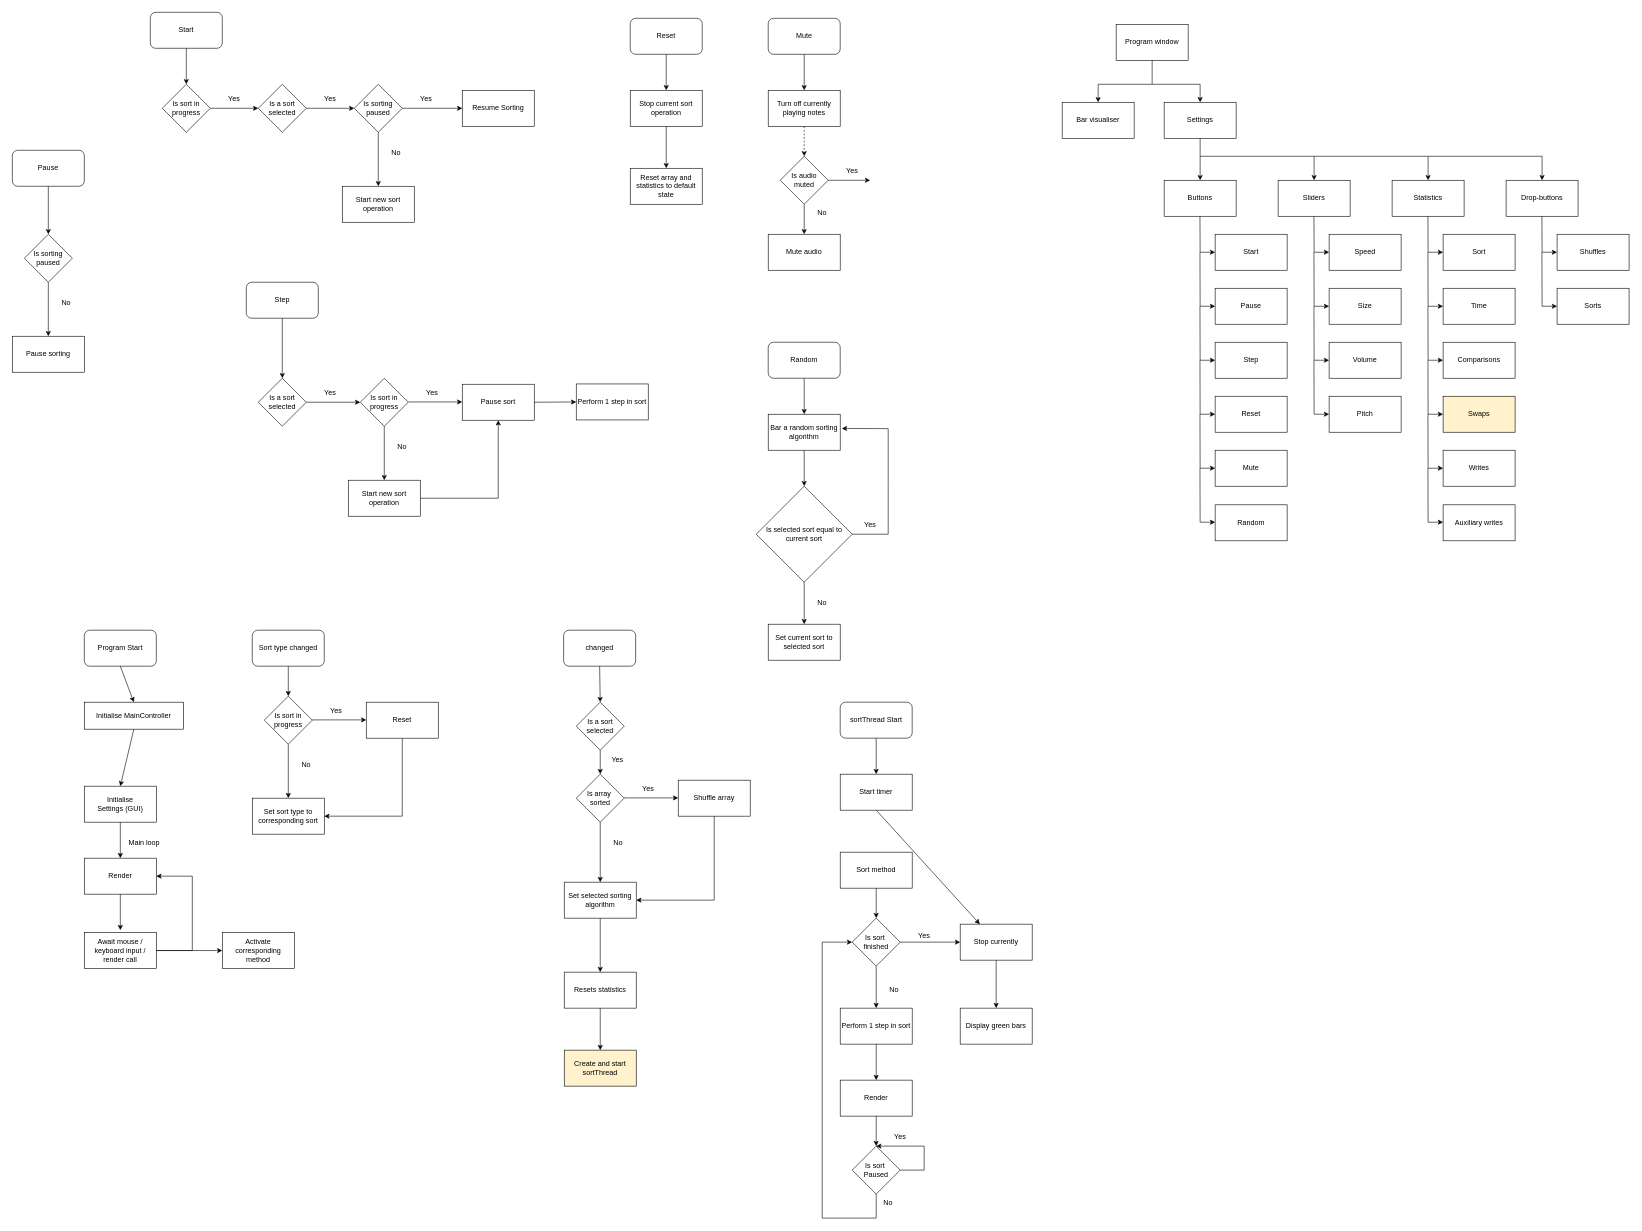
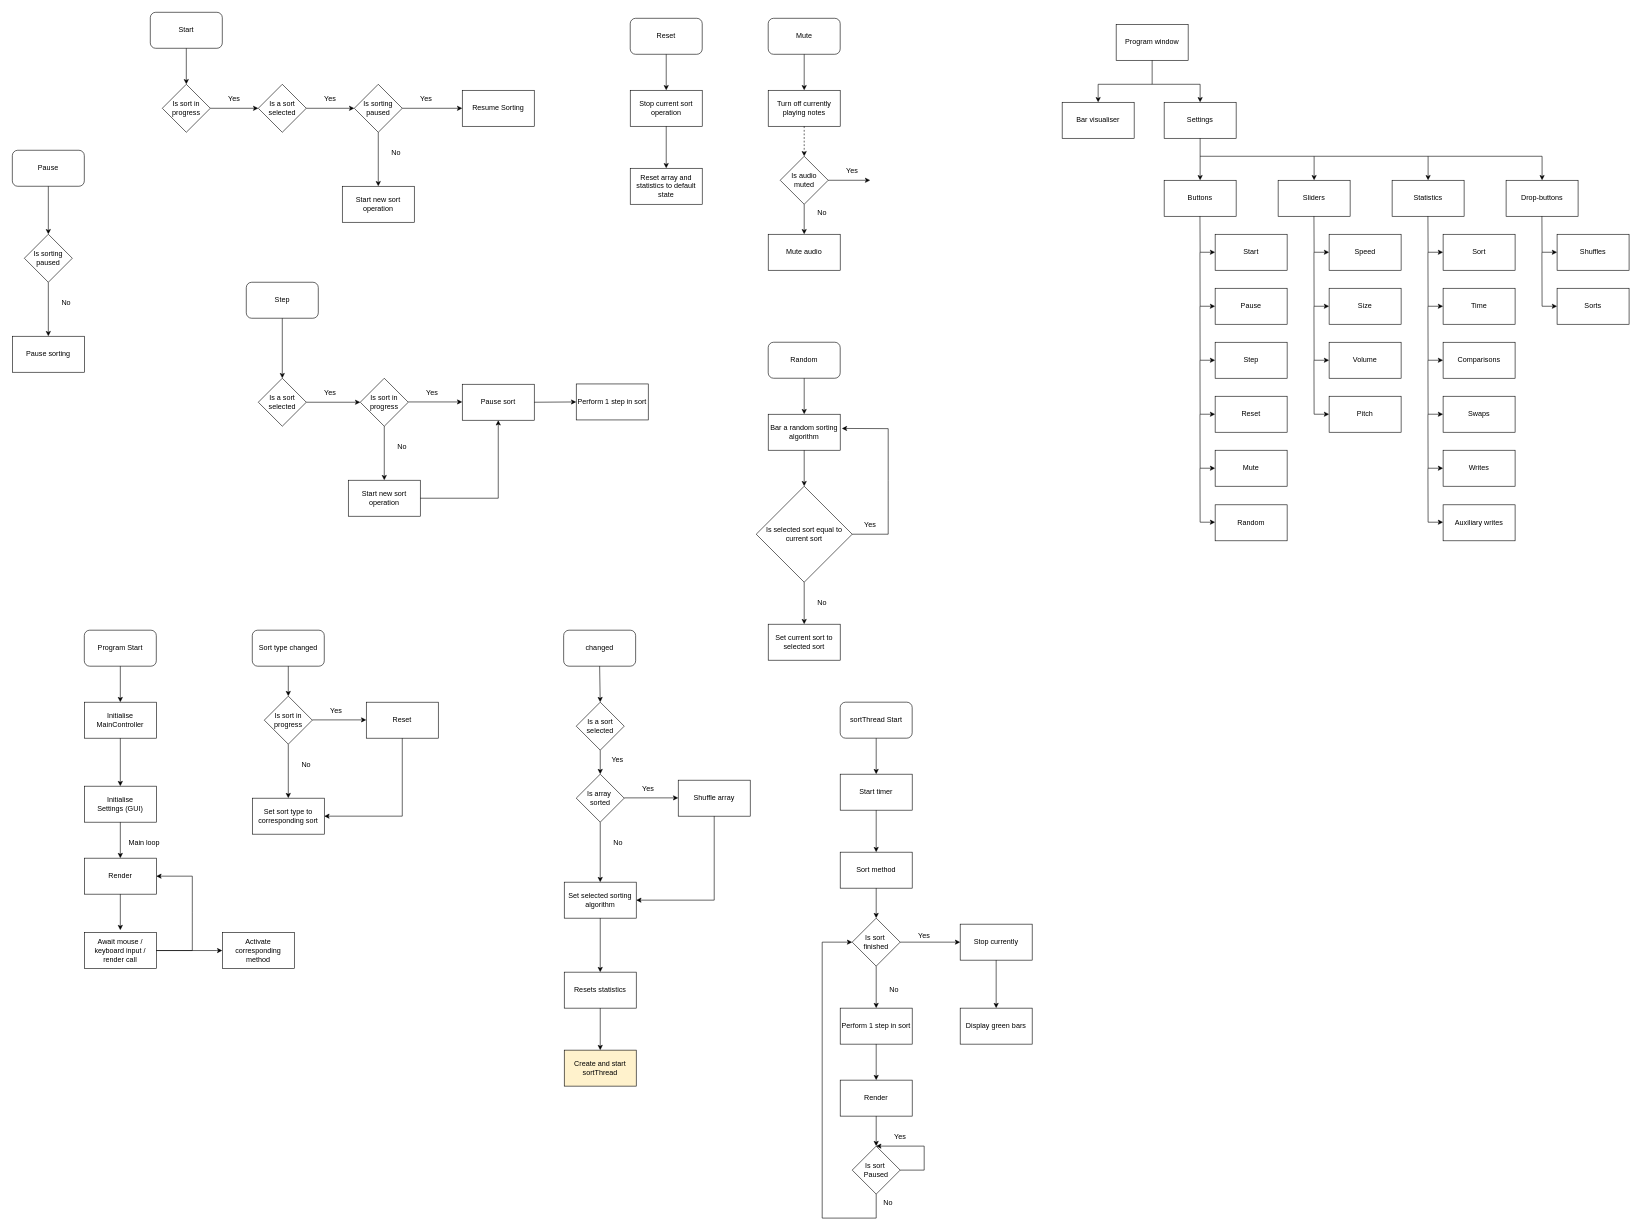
node "Swaps": fillcolor #fff2cc -> #ffffff
node "Initialise MainController": size 99x27 -> 72x36
edge "Start timer" -> "Stop currently": now "Start timer" -> "Sort method"
